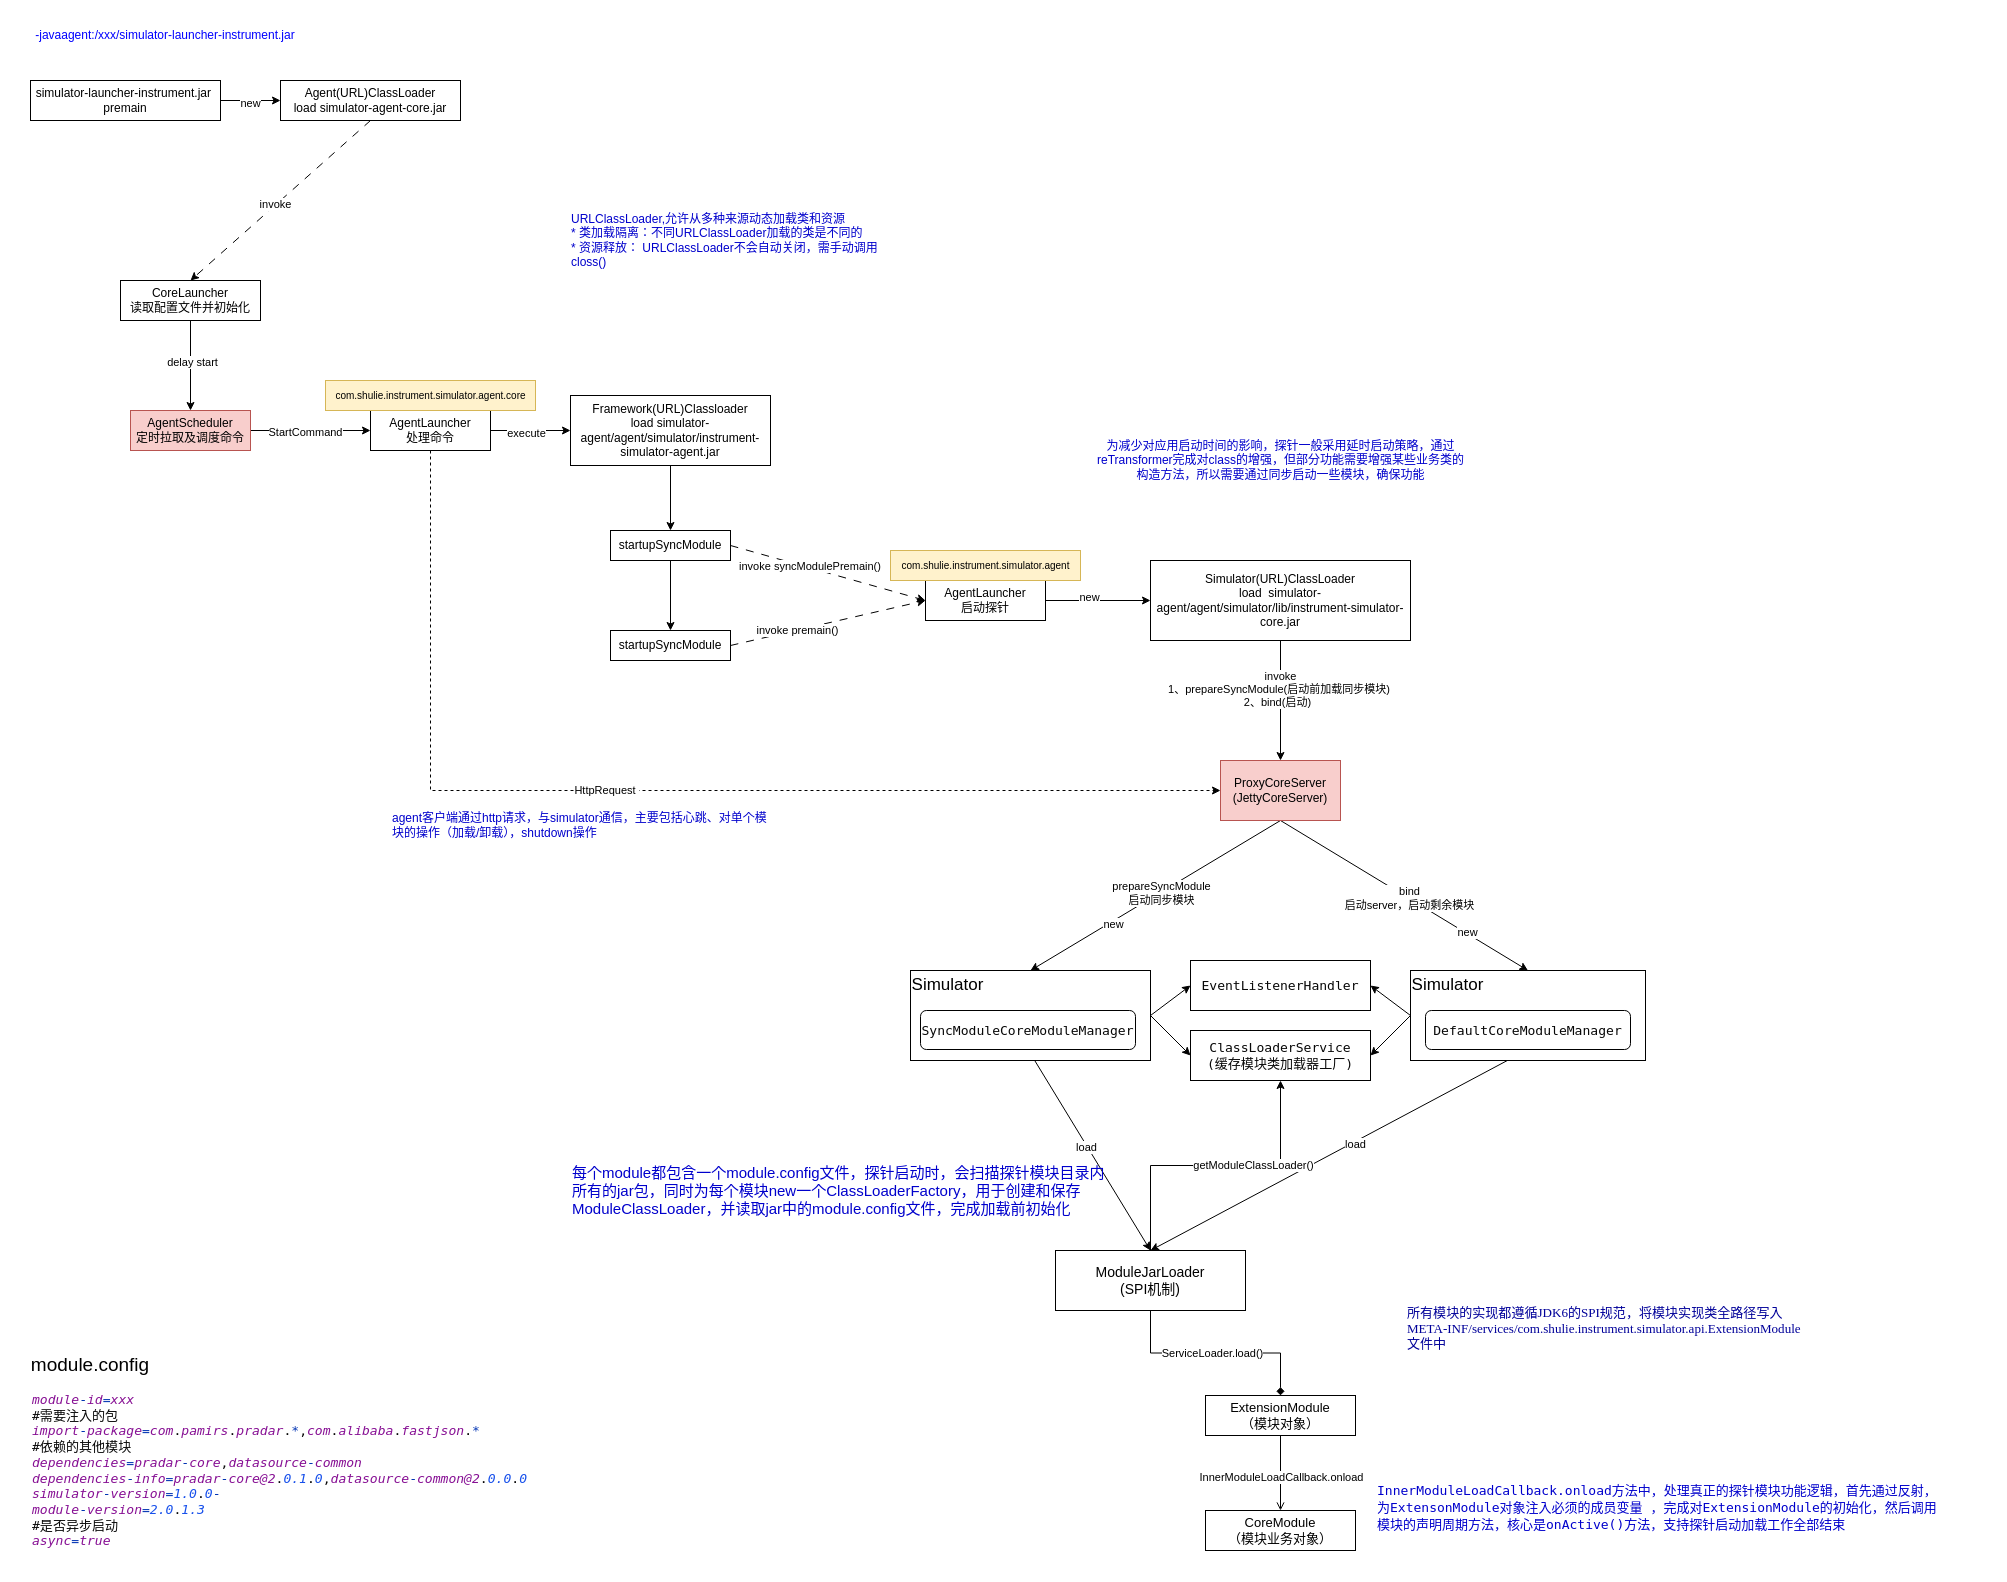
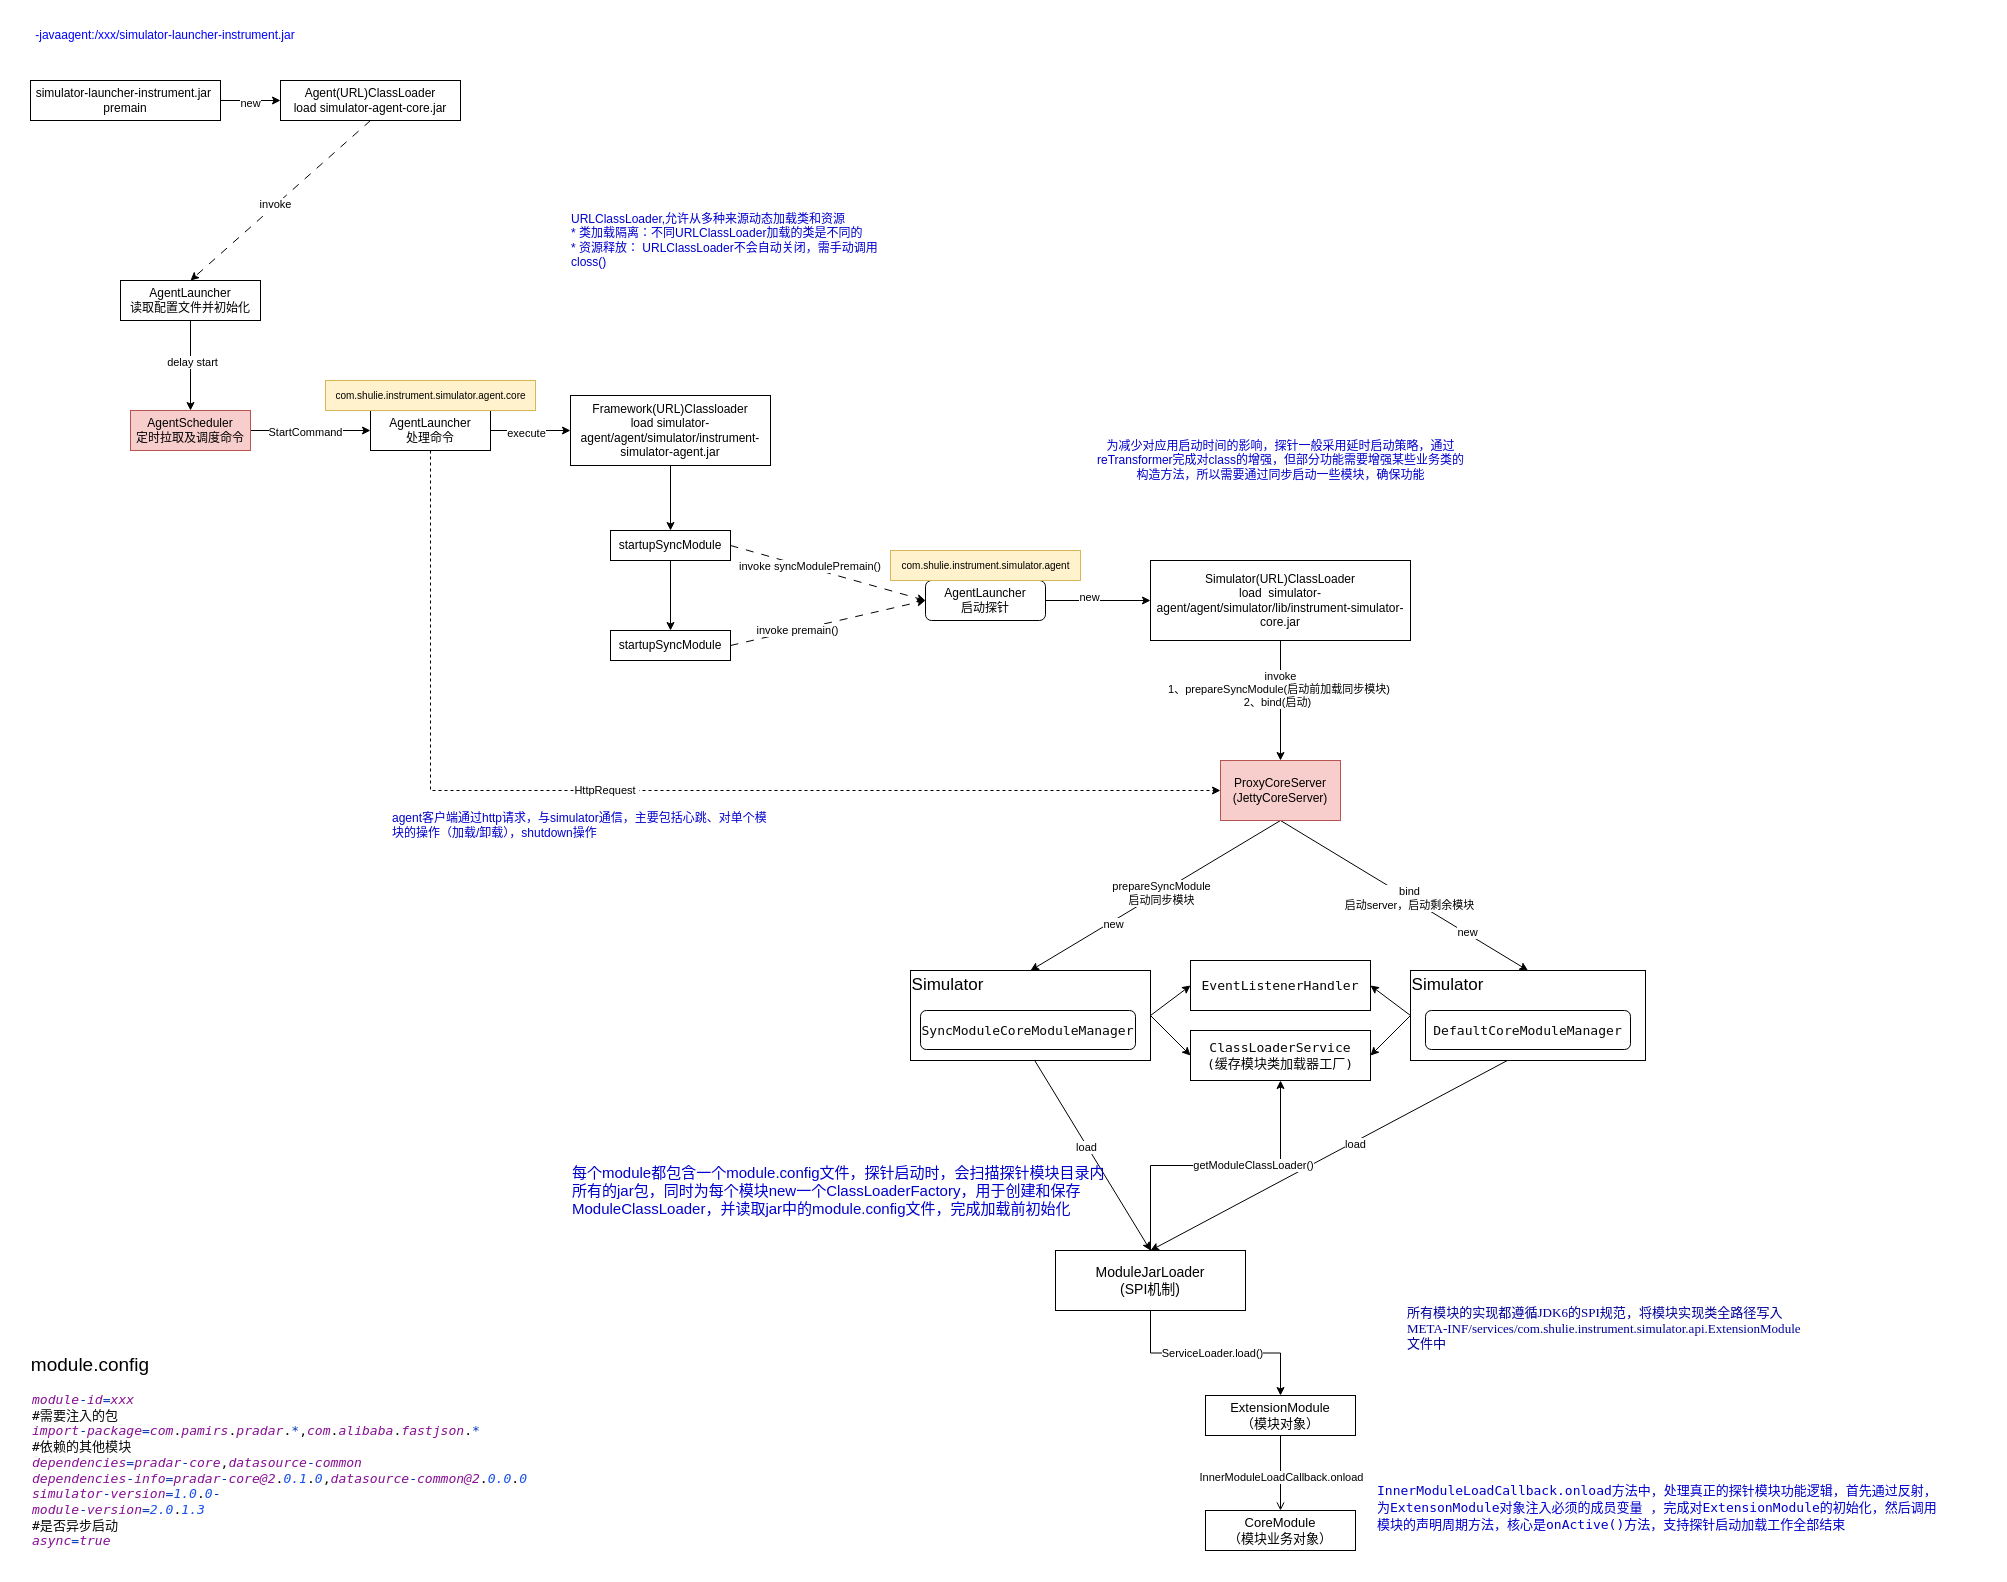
node "CoreLauncher 读取配置文件并初始化": label "CoreLauncher 读取配置文件并初始化" -> "AgentLauncher 读取配置文件并初始化"
node "AgentLauncher 启动探针": shape rectangle -> rounded rectangle
edge "ModuleJarLoader (SPI机制)" -> "ExtensionModule （模块对象）": arrowhead diamond -> classic
